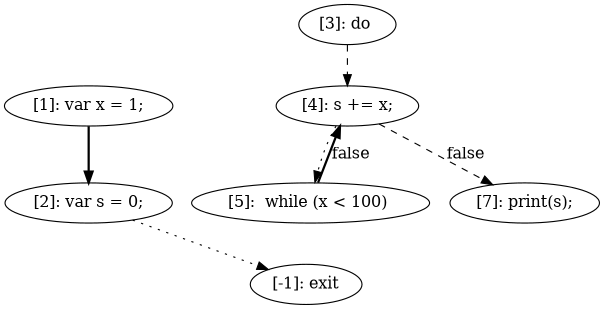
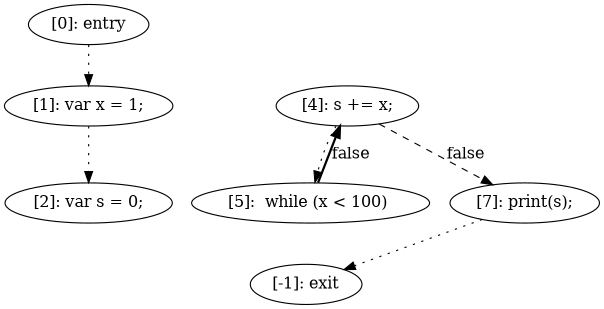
node "[0]: entry": added
node "[3]: do": removed
edge "[1]: var x = 1;" -> "[2]: var s = 0;": style bold -> dotted
edge "[2]: var s = 0;" -> "[-1]: exit": now "[7]: print(s);" -> "[-1]: exit"
